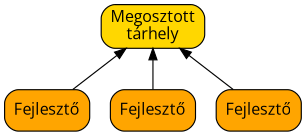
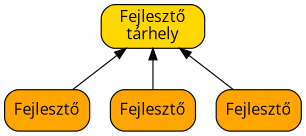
node "Megosztott tárhely": label "Megosztott tárhely" -> "Fejlesztő tárhely"
